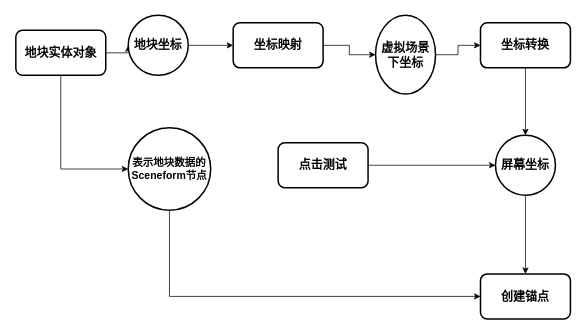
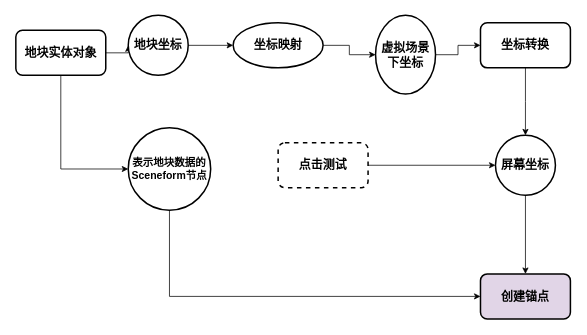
node "坐标映射": shape rounded rectangle -> ellipse
node "点击测试": style solid -> dashed
node "创建锚点": fillcolor #ffffff -> #e1d5e7
